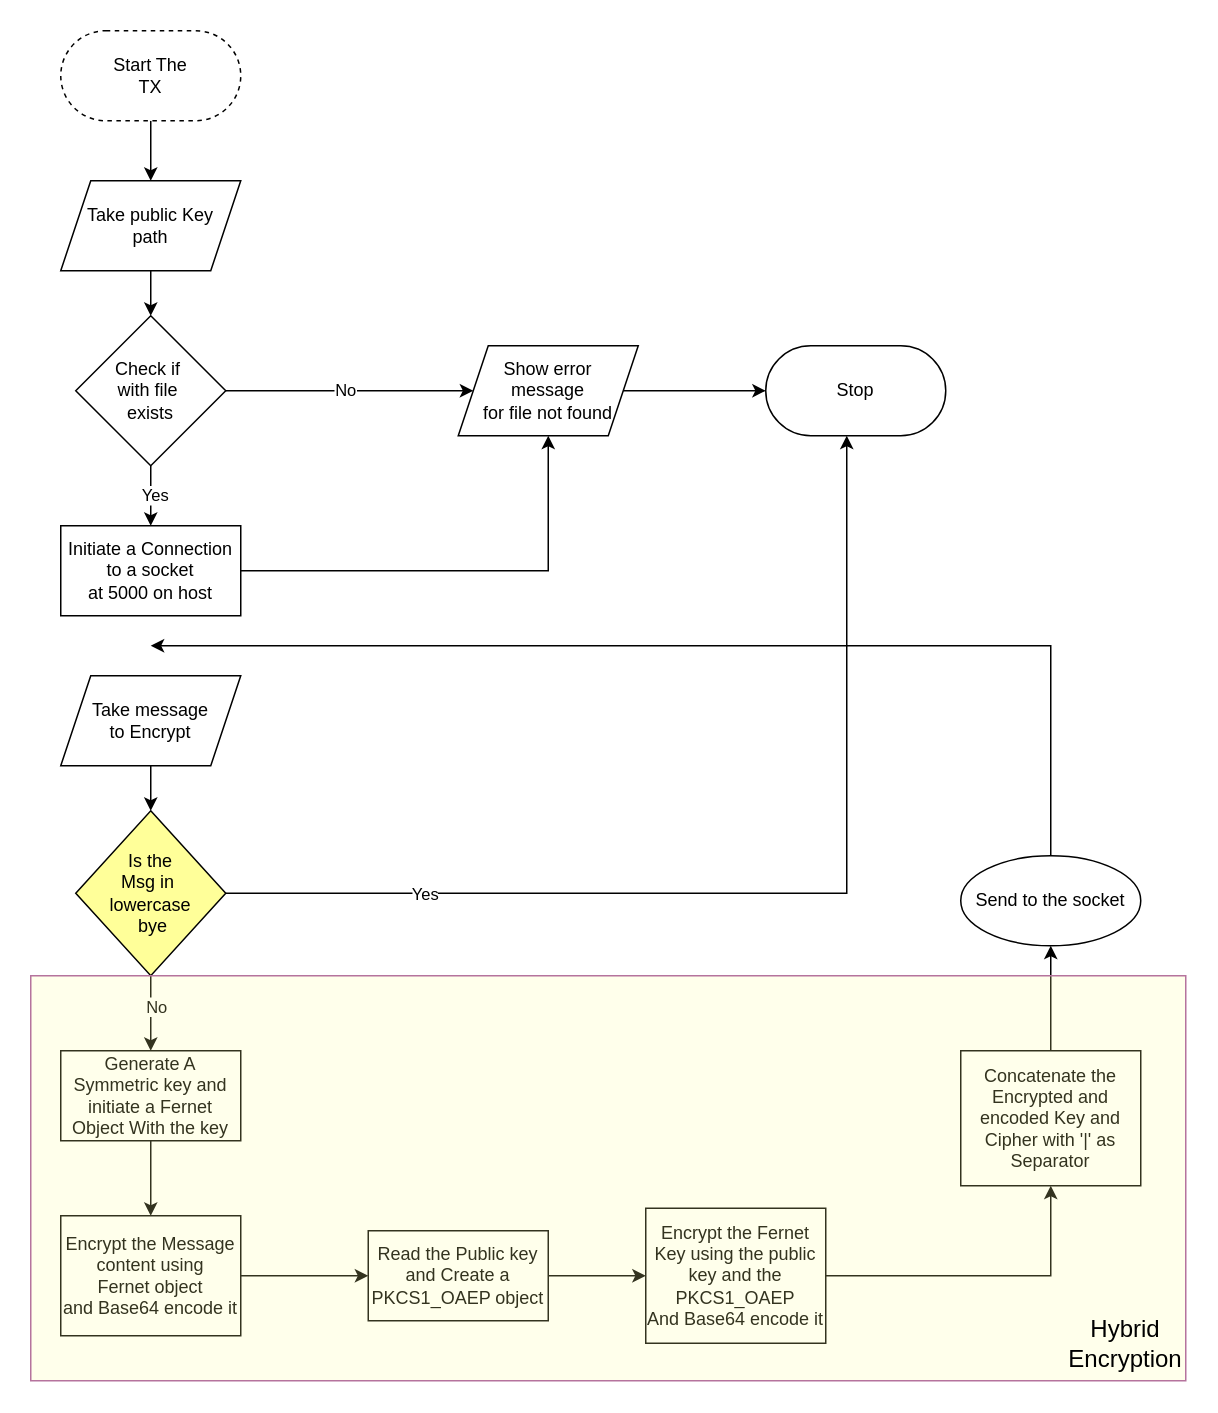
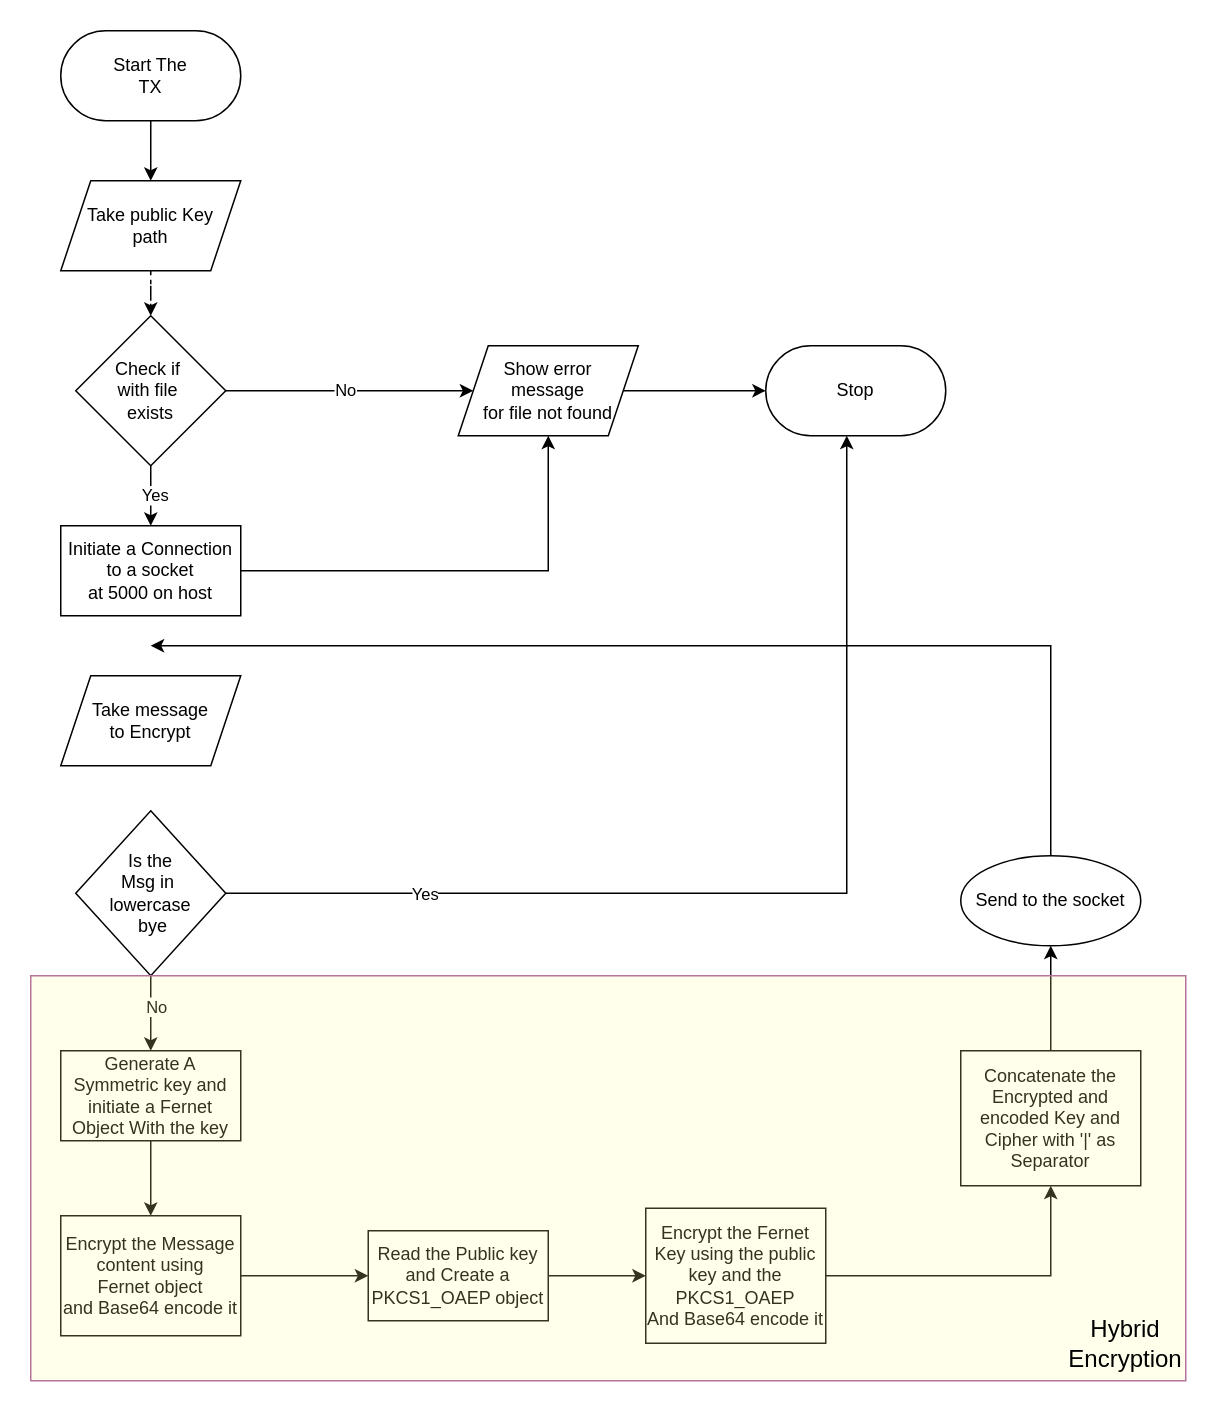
node "Start The TX": style dashed -> solid
edge "Take public Key path" -> "Check if with file exists": style solid -> dashed
edge "Take message to Encrypt" -> "Is the Msg in lowercase bye": removed
node "Is the Msg in lowercase bye": fillcolor #ffff99 -> #ffffff
